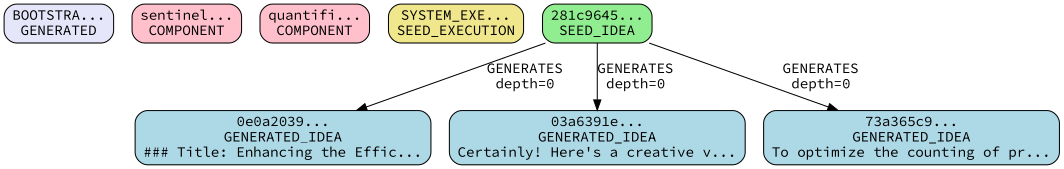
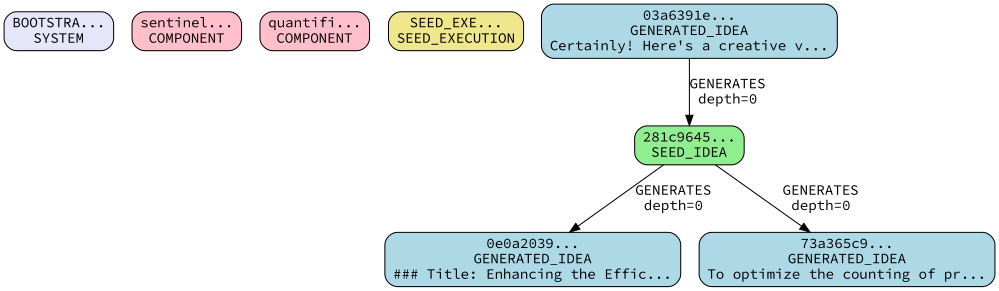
node "BOOTSTRA... GENERATED": label "BOOTSTRA... GENERATED" -> "BOOTSTRA... SYSTEM"
node "SYSTEM_EXE... SEED_EXECUTION": label "SYSTEM_EXE... SEED_EXECUTION" -> "SEED_EXE... SEED_EXECUTION"
edge "281c9645... SEED_IDEA" -> "03a6391e... GENERATED_IDEA Certainly! Here's a creative v...": reversed
